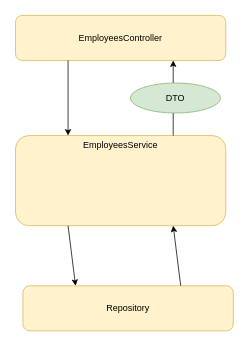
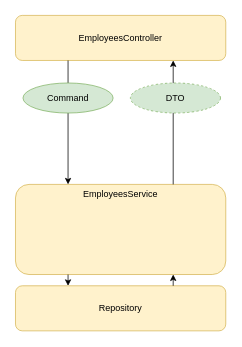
node "Command": added
node "DTO": style solid -> dashed
node "EmployeesService": moved (120, 180) -> (120, 229)
node "Repository": moved (128, 308) -> (120, 308)
